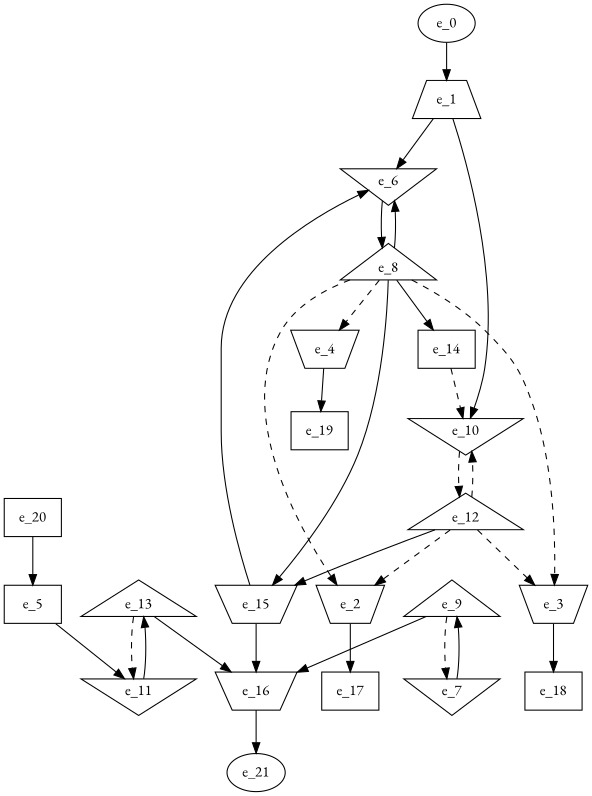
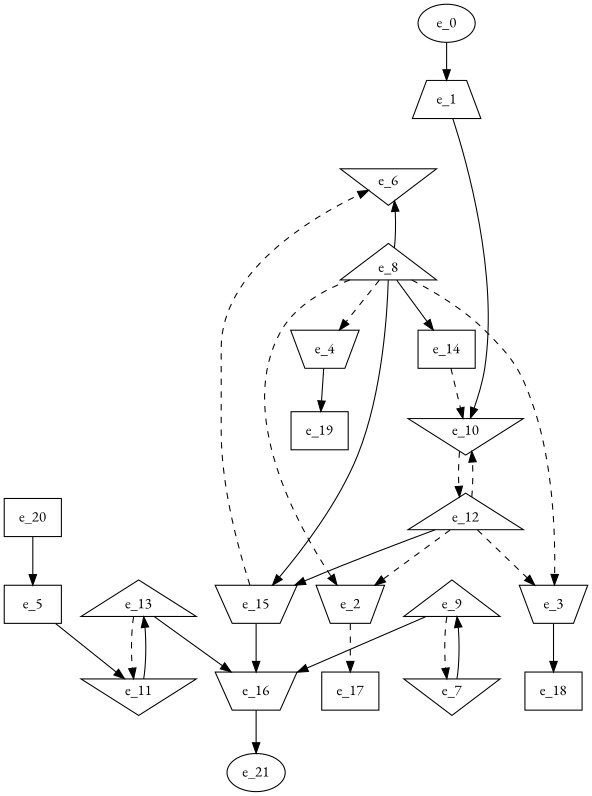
edge "e_1" -> "e_6": removed
edge "e_6" -> "e_8": removed
edge "e_15" -> "e_6": style solid -> dashed
edge "e_2" -> "e_17": style solid -> dashed
